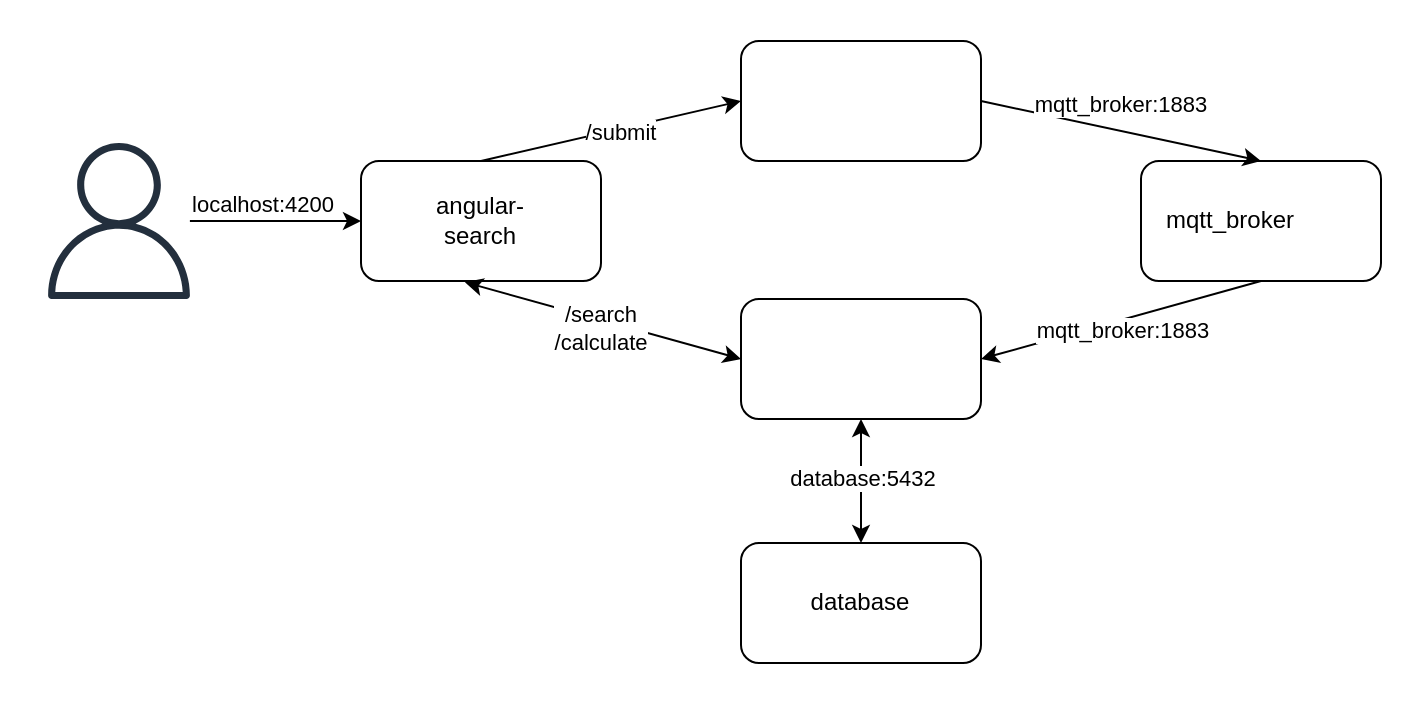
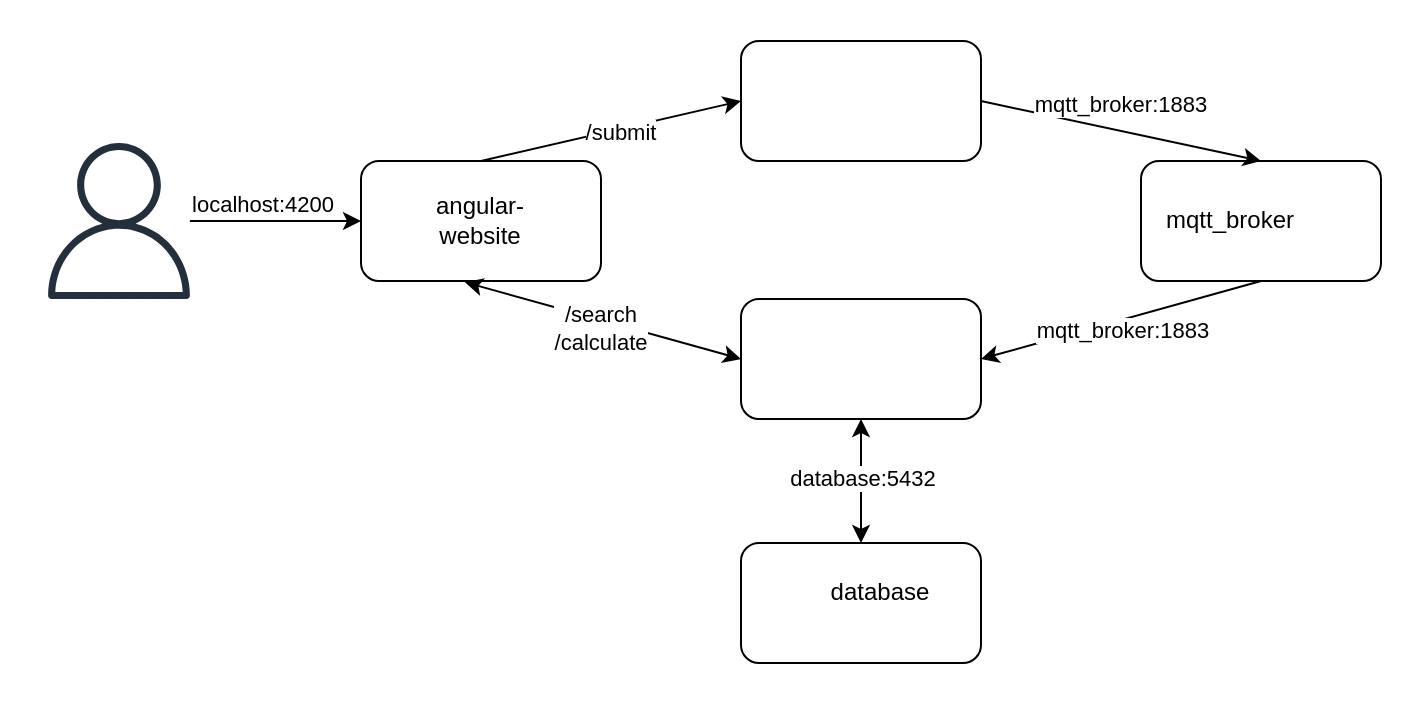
node "angular-search": label "angular-search" -> "angular-website"
node "database": moved (861, 603) -> (881, 593)
